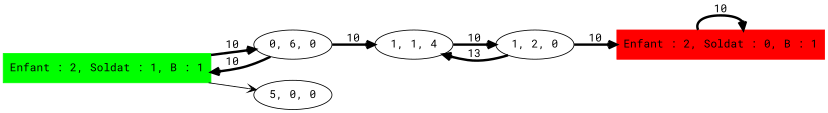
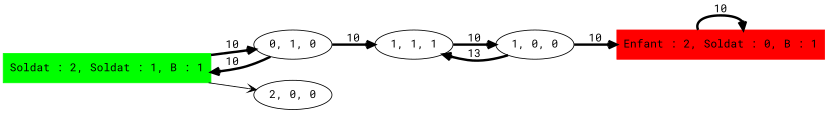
node "0, 6, 0": label "0, 6, 0" -> "0, 1, 0"
node "1, 1, 4": label "1, 1, 4" -> "1, 1, 1"
node "1, 2, 0": label "1, 2, 0" -> "1, 0, 0"
node "Enfant : 2, Soldat : 1, B : 1": label "Enfant : 2, Soldat : 1, B : 1" -> "Soldat : 2, Soldat : 1, B : 1"
node "5, 0, 0": label "5, 0, 0" -> "2, 0, 0"
